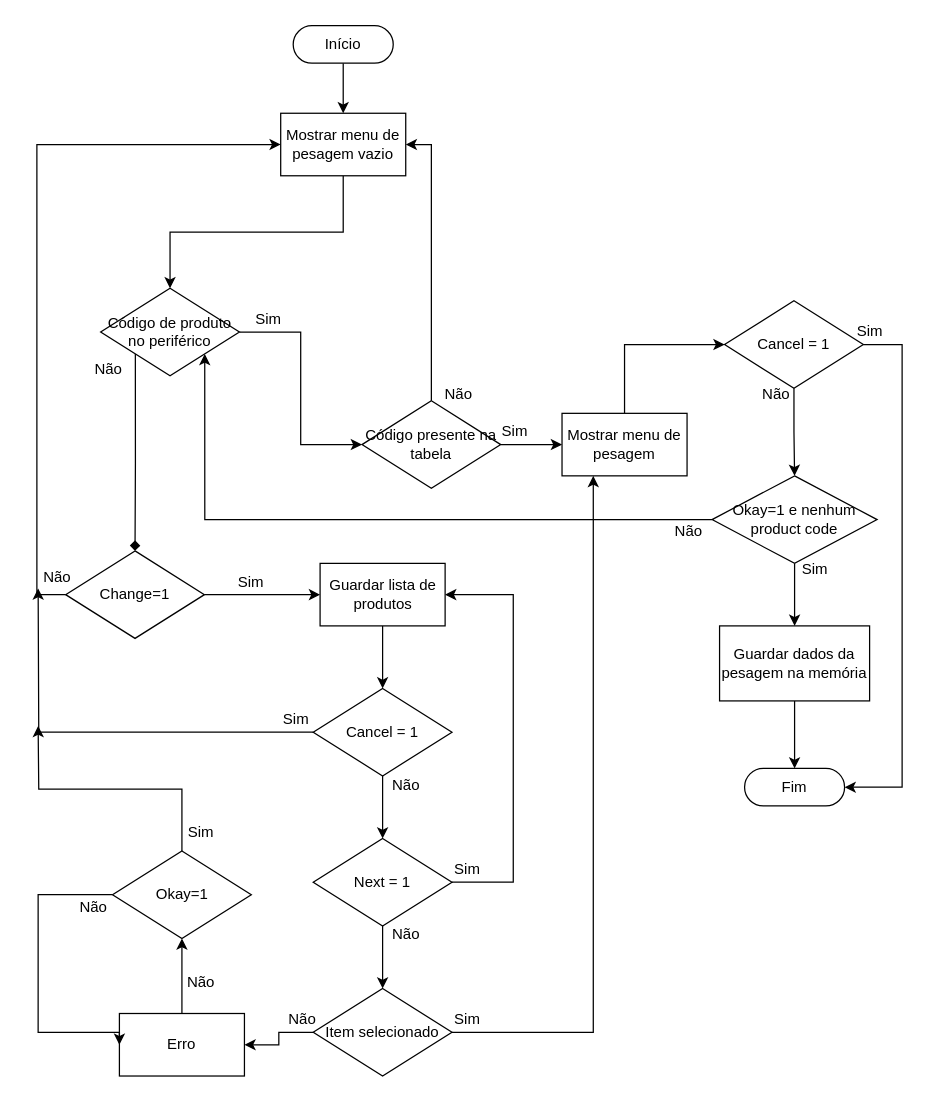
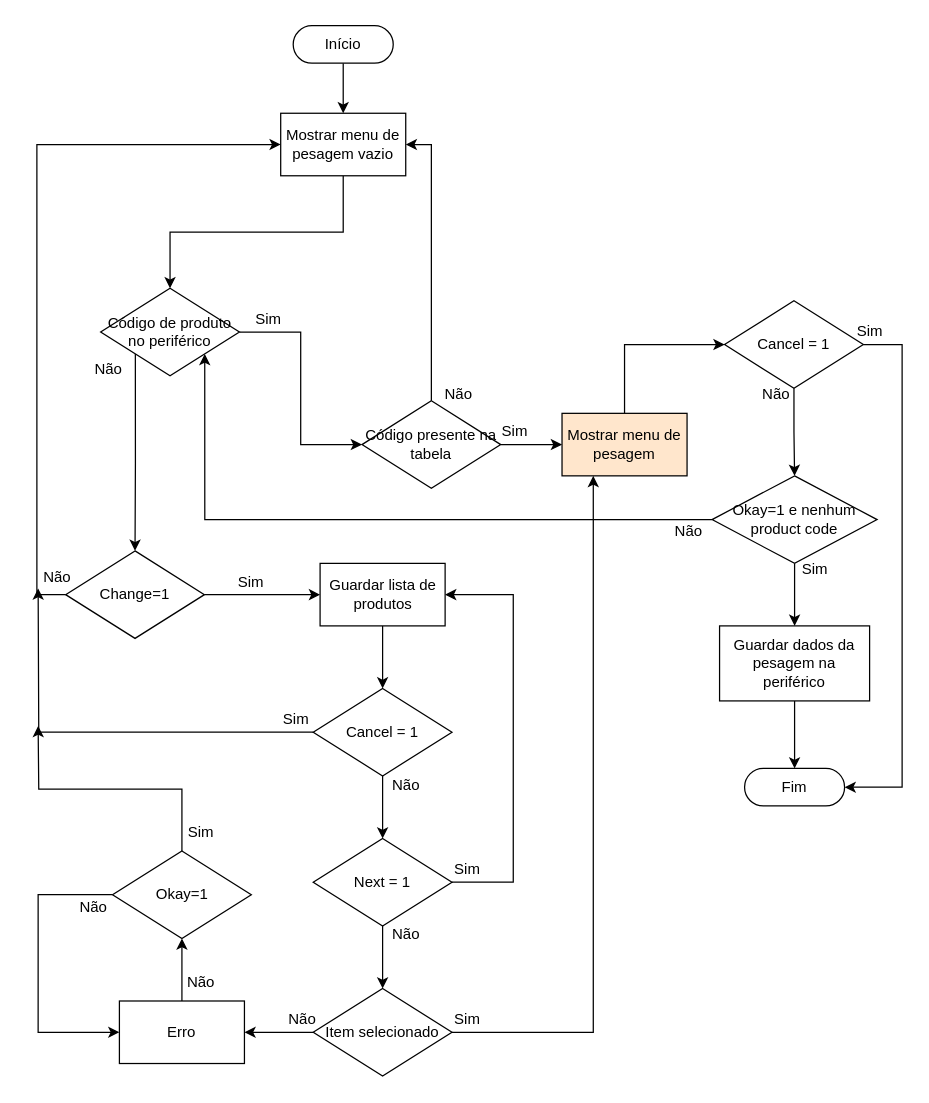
node "Mostrar menu de pesagem": fillcolor #ffffff -> #ffe6cc
edge "Código de produto no periférico" -> "Change=1": arrowhead diamond -> classic
node "Guardar dados da pesagem na memória": label "Guardar dados da pesagem na memória" -> "Guardar dados da pesagem na periférico"
node "Erro": moved (182, 1044) -> (182, 1032)
